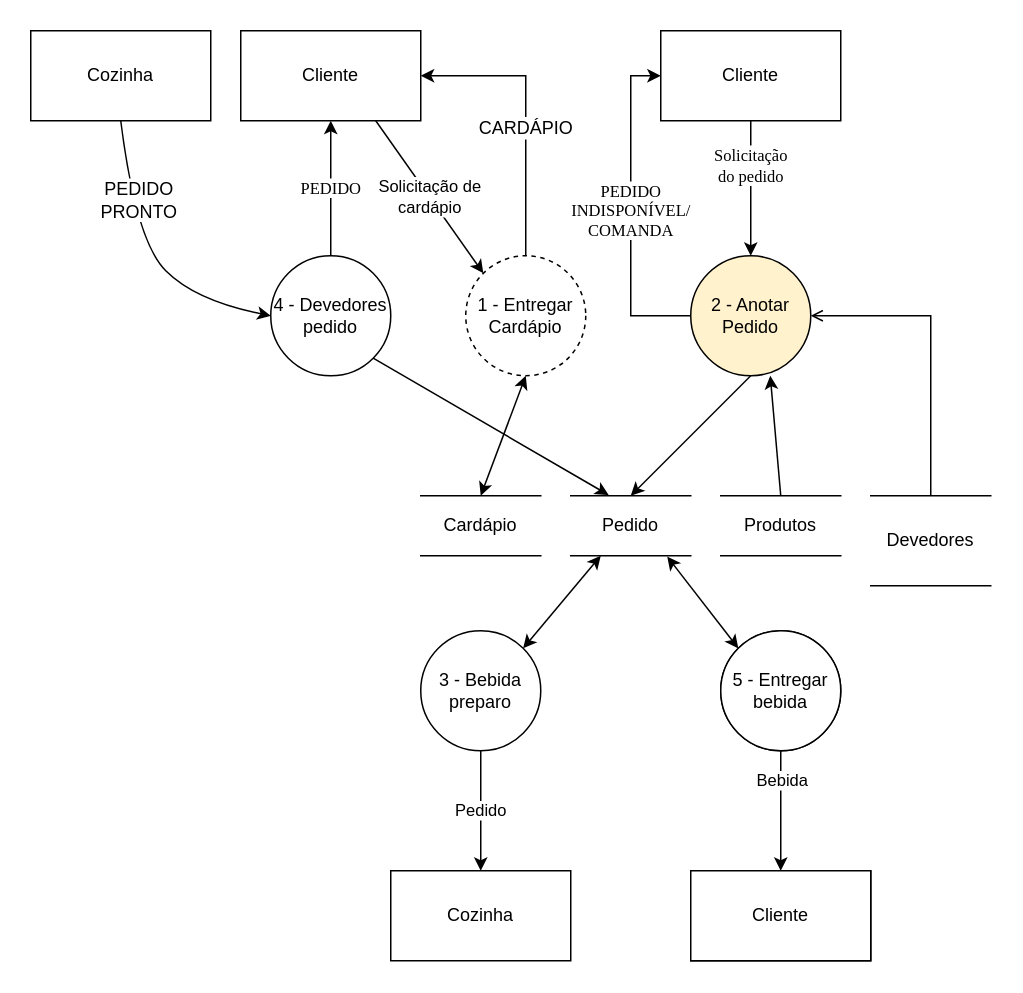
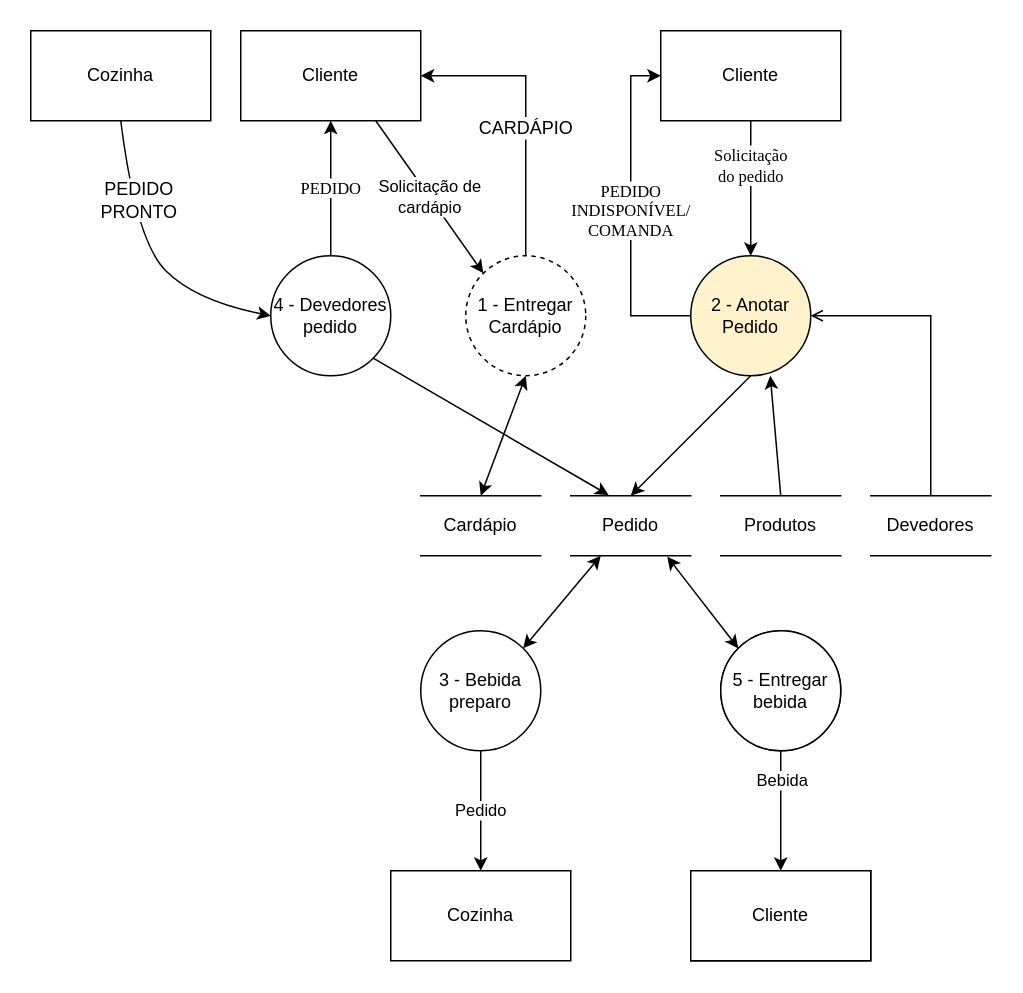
node "Devedores": size 120x90 -> 120x60
